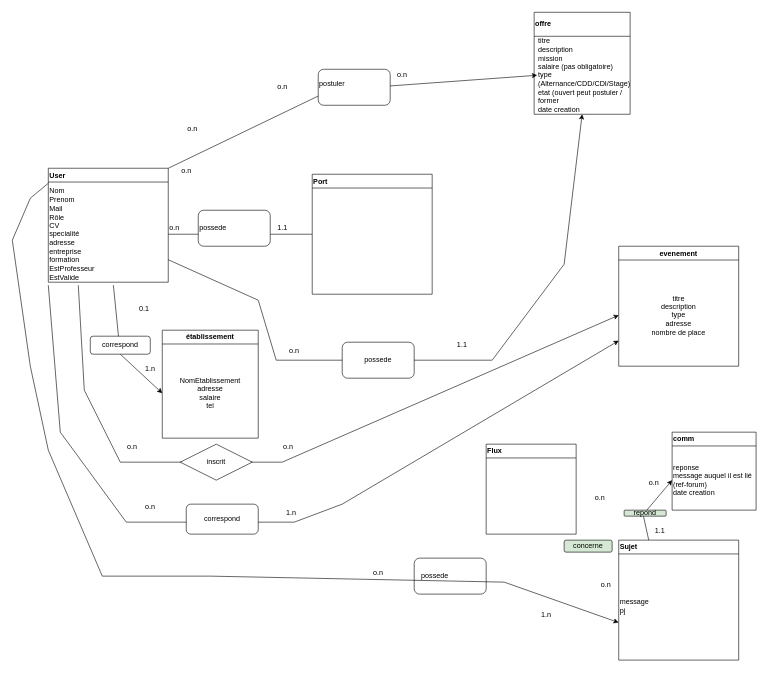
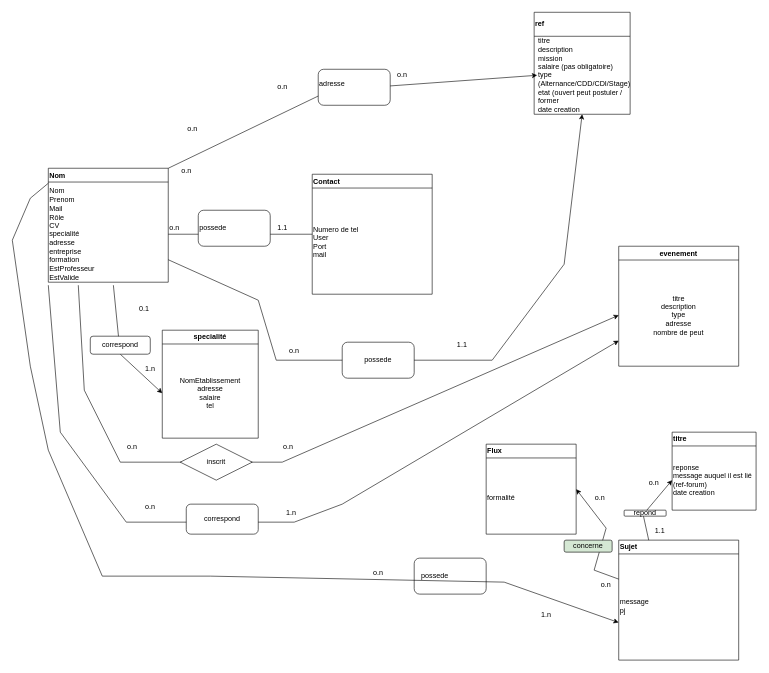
node "offre": label "offre" -> "ref"
node "postuler": label "postuler" -> "adresse"
node "User": label "User" -> "Nom"
node "Port": label "Port" -> "Contact"
node "Numero de tel User Port mail": added
node "titre description type adresse nombre de place": label "titre description type adresse nombre de place" -> "titre description type adresse nombre de peut"
node "établissement": label "établissement" -> "specialité"
node "comm": label "comm" -> "titre"
node "formalité": added
node "repond": fillcolor #d5e8d4 -> #ffffff
edge "message pj" -> "Flux": added
